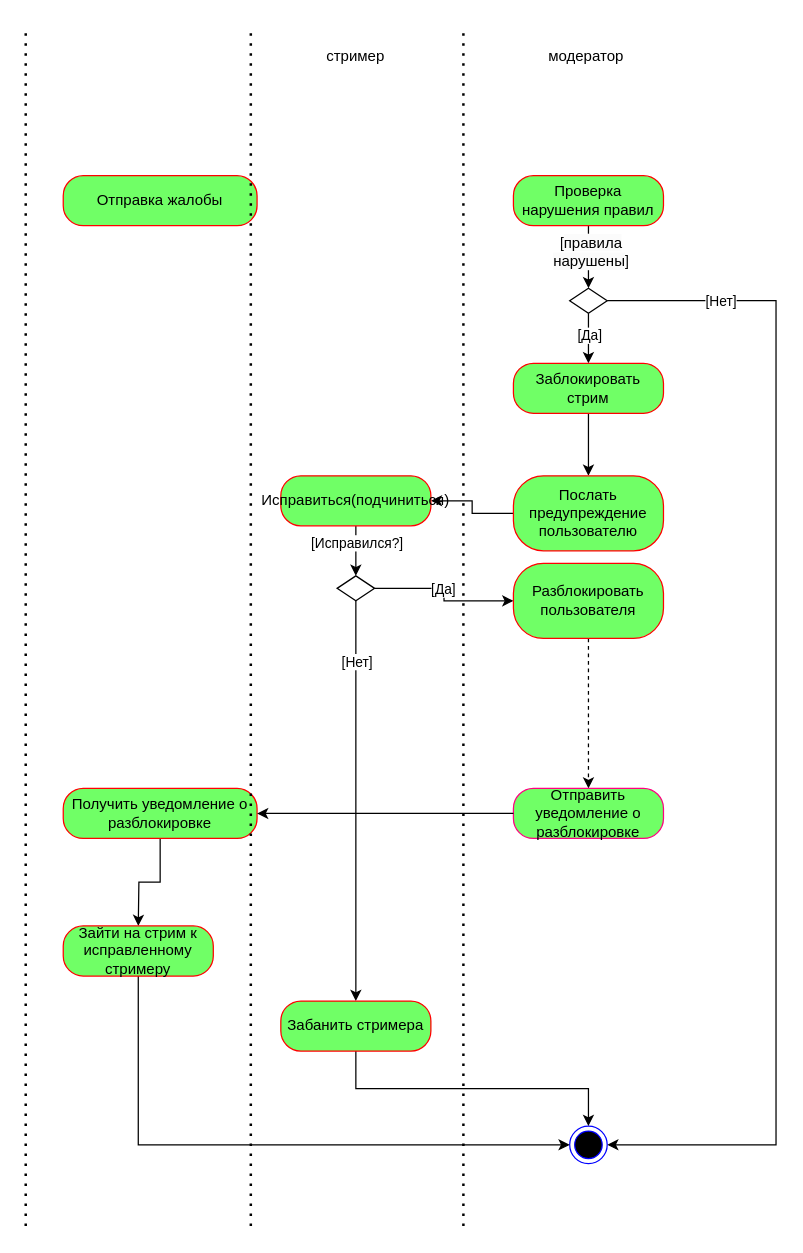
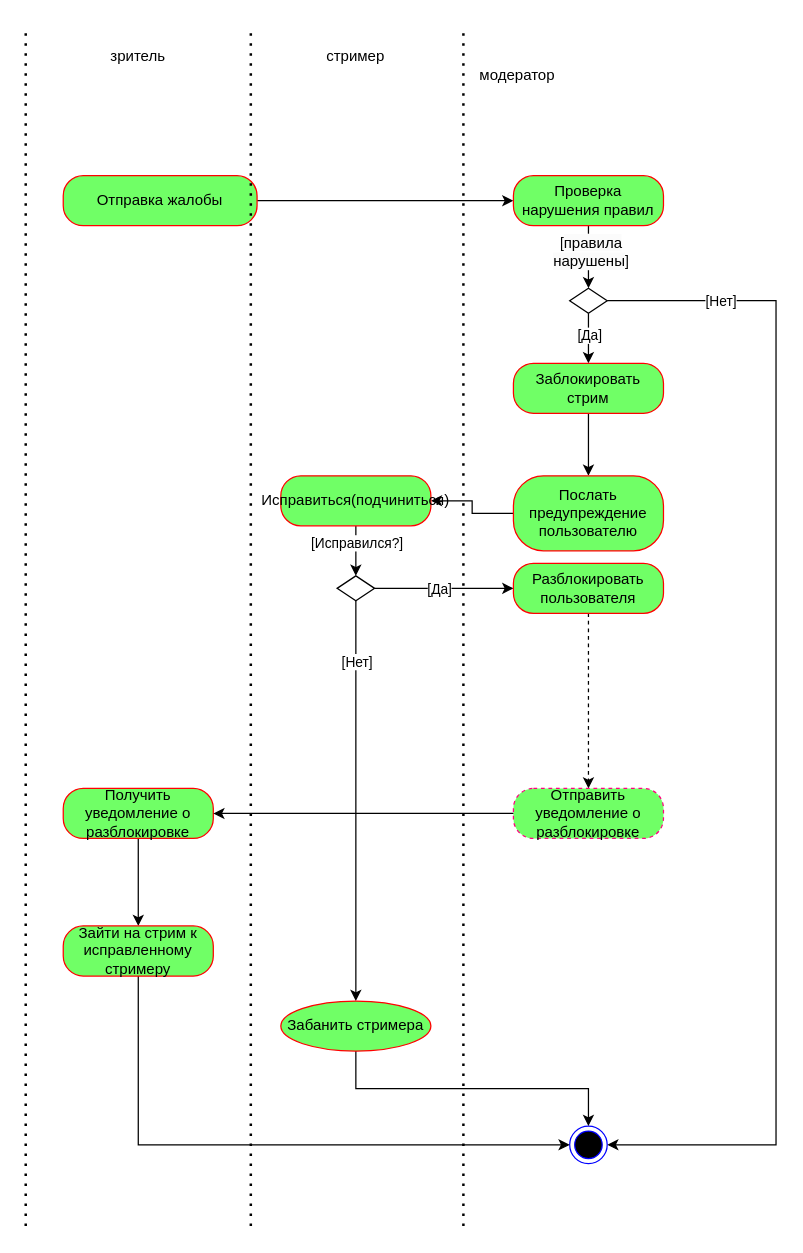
node "зритель": added
node "модератор": moved (588, 57) -> (519, 76)
edge "Отправка жалобы" -> "Проверка нарушения правил": added
node "Разблокировать пользователя": size 150x75 -> 150x50
node "Получить уведомление о разблокировке": size 194x50 -> 150x50
node "Отправить уведомление о разблокировке": style solid -> dashed
node "Забанить стримера": shape rounded rectangle -> ellipse
